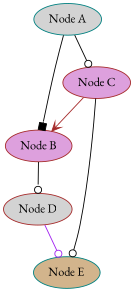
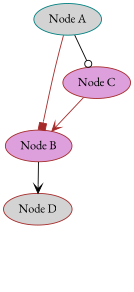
edge "Node A" -> "Node B": color black -> brown
edge "Node B" -> "Node D": arrowhead odot -> vee
node "Node E": removed
